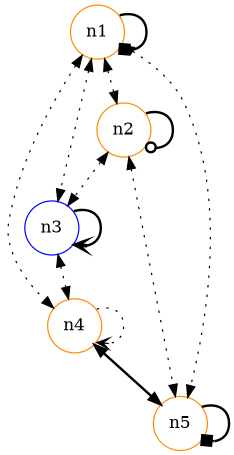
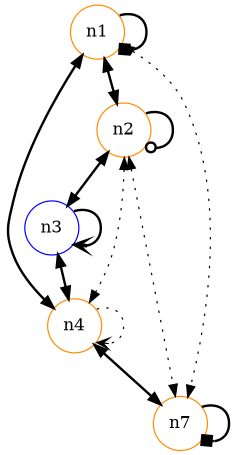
edge "n1" -- "n2": style dotted -> bold
edge "n1" -- "n3": removed
edge "n2" -- "n3": style dotted -> bold
edge "n1" -- "n4": style dotted -> bold
edge "n2" -- "n4": added
edge "n3" -- "n4": style dotted -> bold
node "n5": label "n5" -> "n7"
